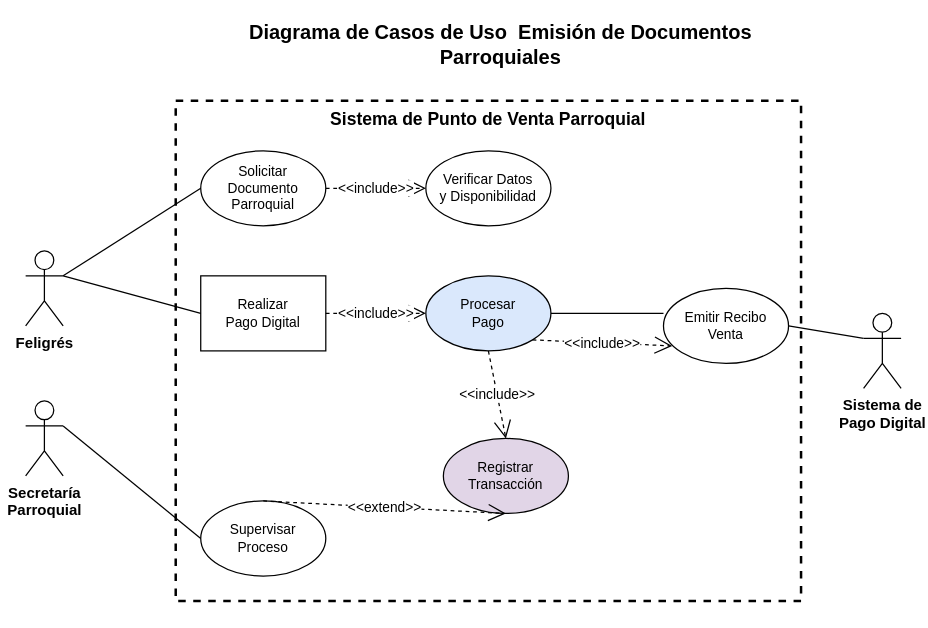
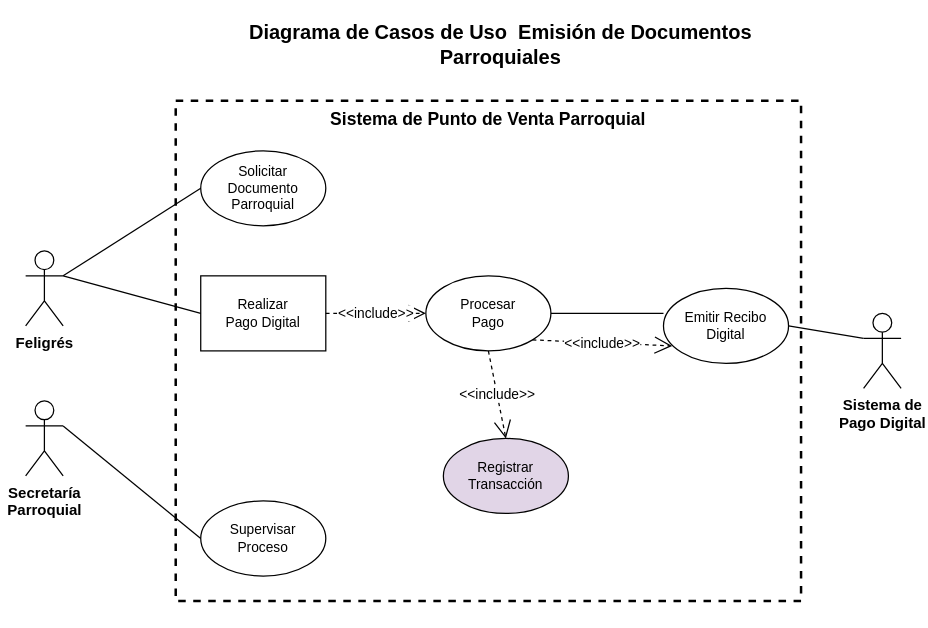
edge "Solicitar Documento Parroquial" -> "Verificar Datos y Disponibilidad": removed, label "<<include>>"
node "Verificar Datos y Disponibilidad": removed
node "Procesar Pago": fillcolor #dae8fc -> #ffffff
node "Emitir Recibo Venta": label "Emitir Recibo Venta" -> "Emitir Recibo Digital"
edge "Supervisar Proceso" -> "Registrar Transacción": removed, label "<<extend>>"
